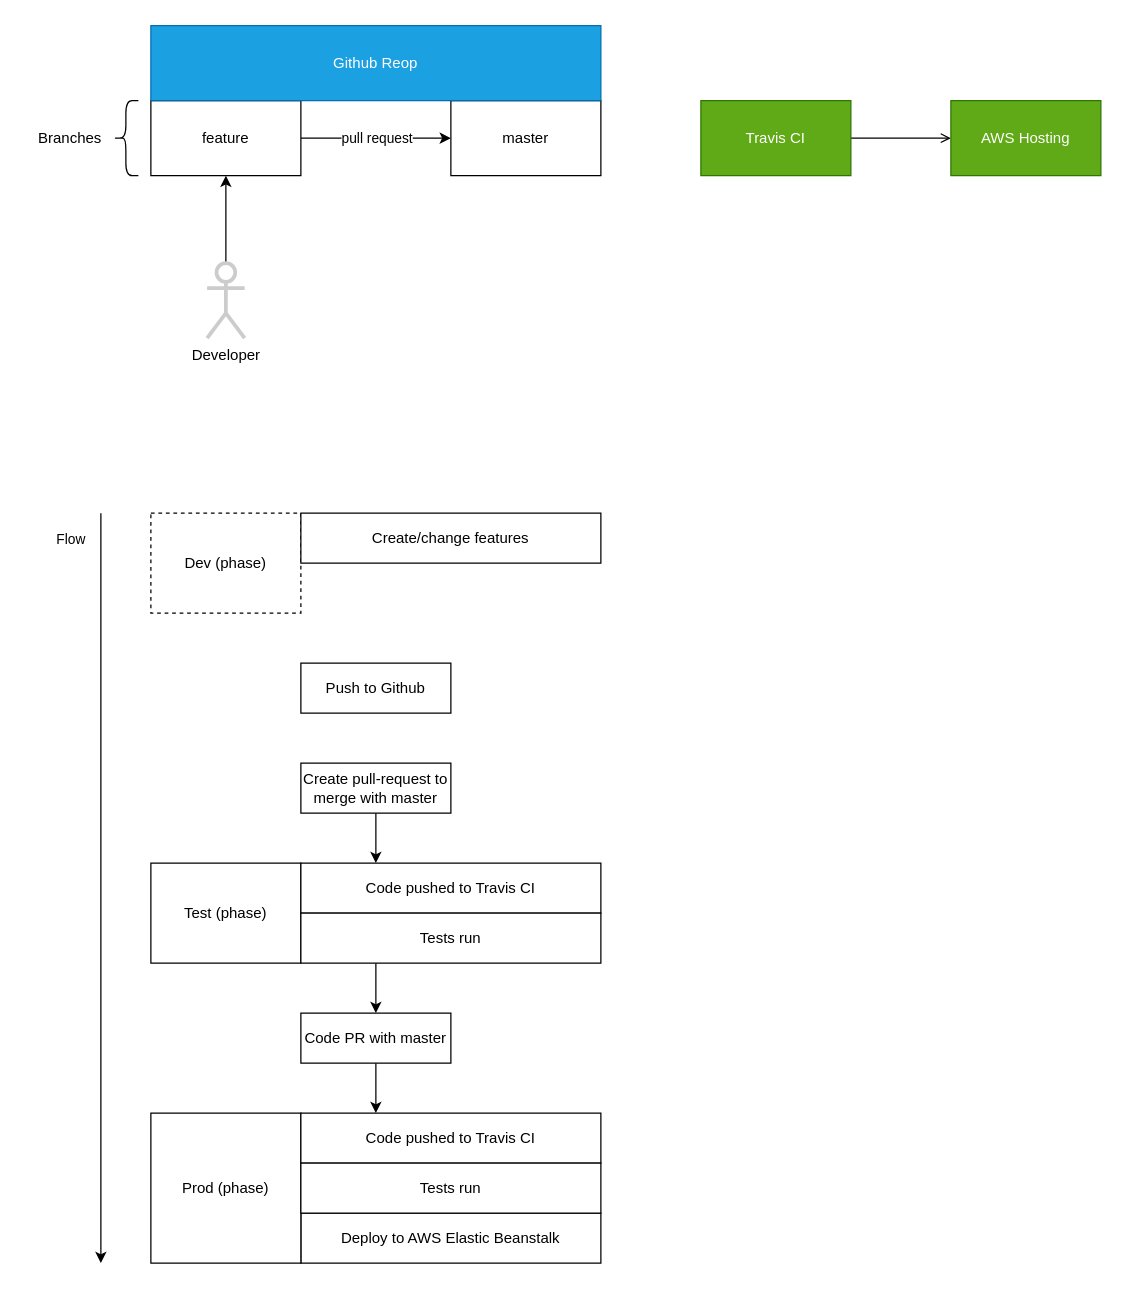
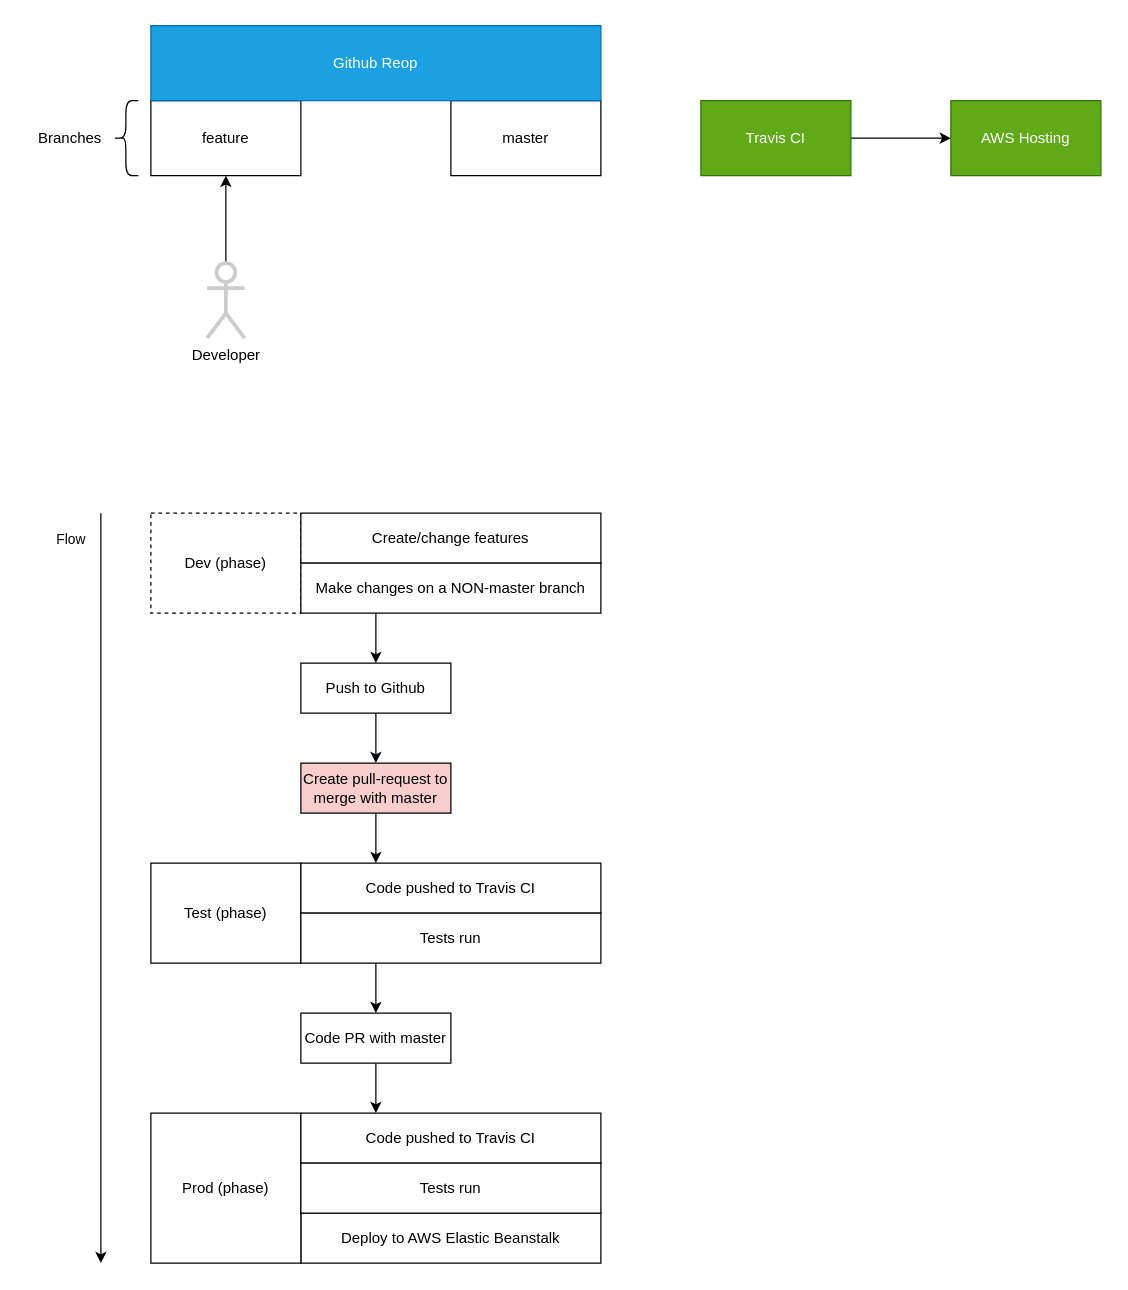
edge "feature" -> "master": removed, label "pull request"
edge "Travis CI" -> "AWS Hosting": arrowhead open -> classic
node "Make changes on a NON-master branch": added
edge "Make changes on a NON-master branch" -> "Push to Github": added
edge "Push to Github" -> "Create pull-request to merge with master": added
node "Create pull-request to merge with master": fillcolor #ffffff -> #f8cecc
